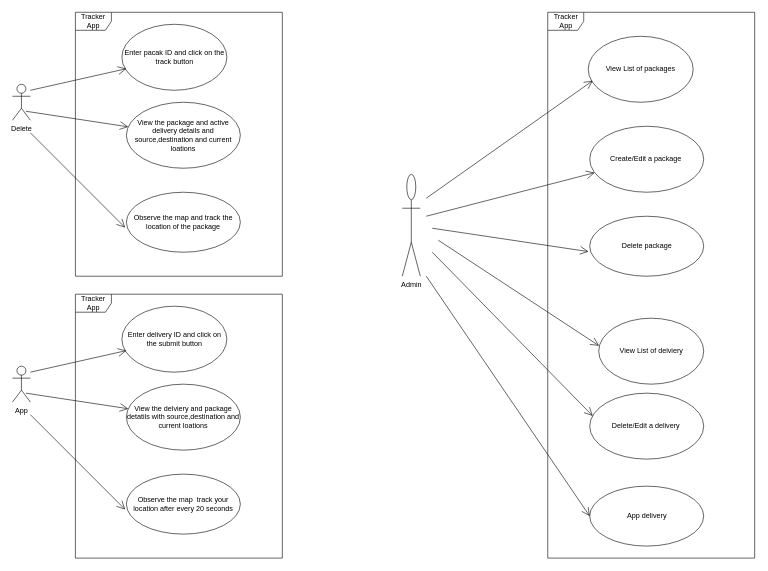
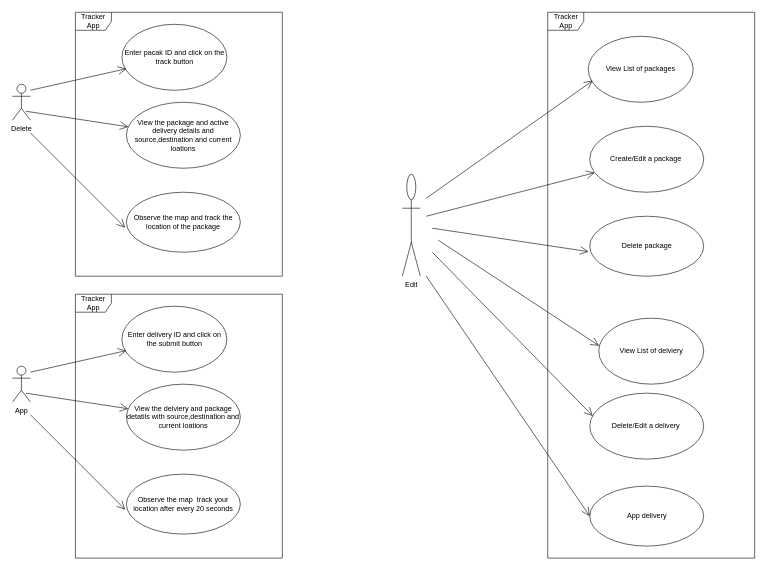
node "Admin": label "Admin" -> "Edit"
